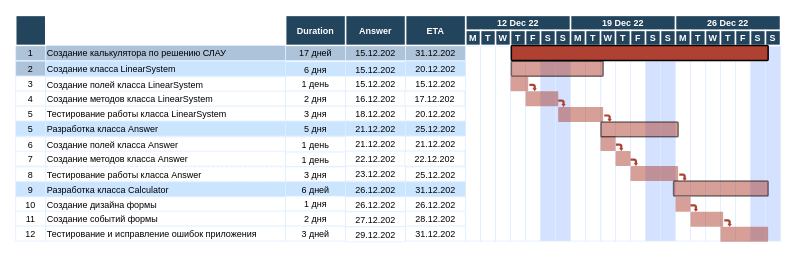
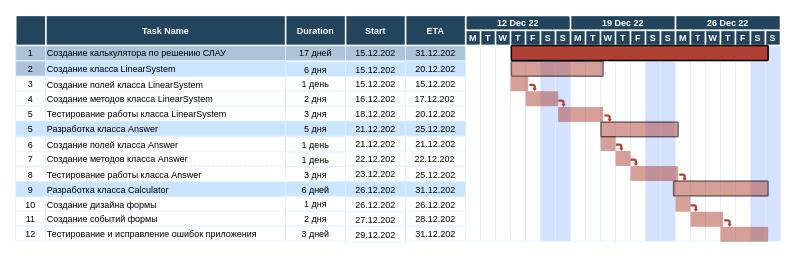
node "12 Dec 22": shape rectangle -> rounded rectangle
node "Task Name": added
node "Answer": label "Answer" -> "Start"
